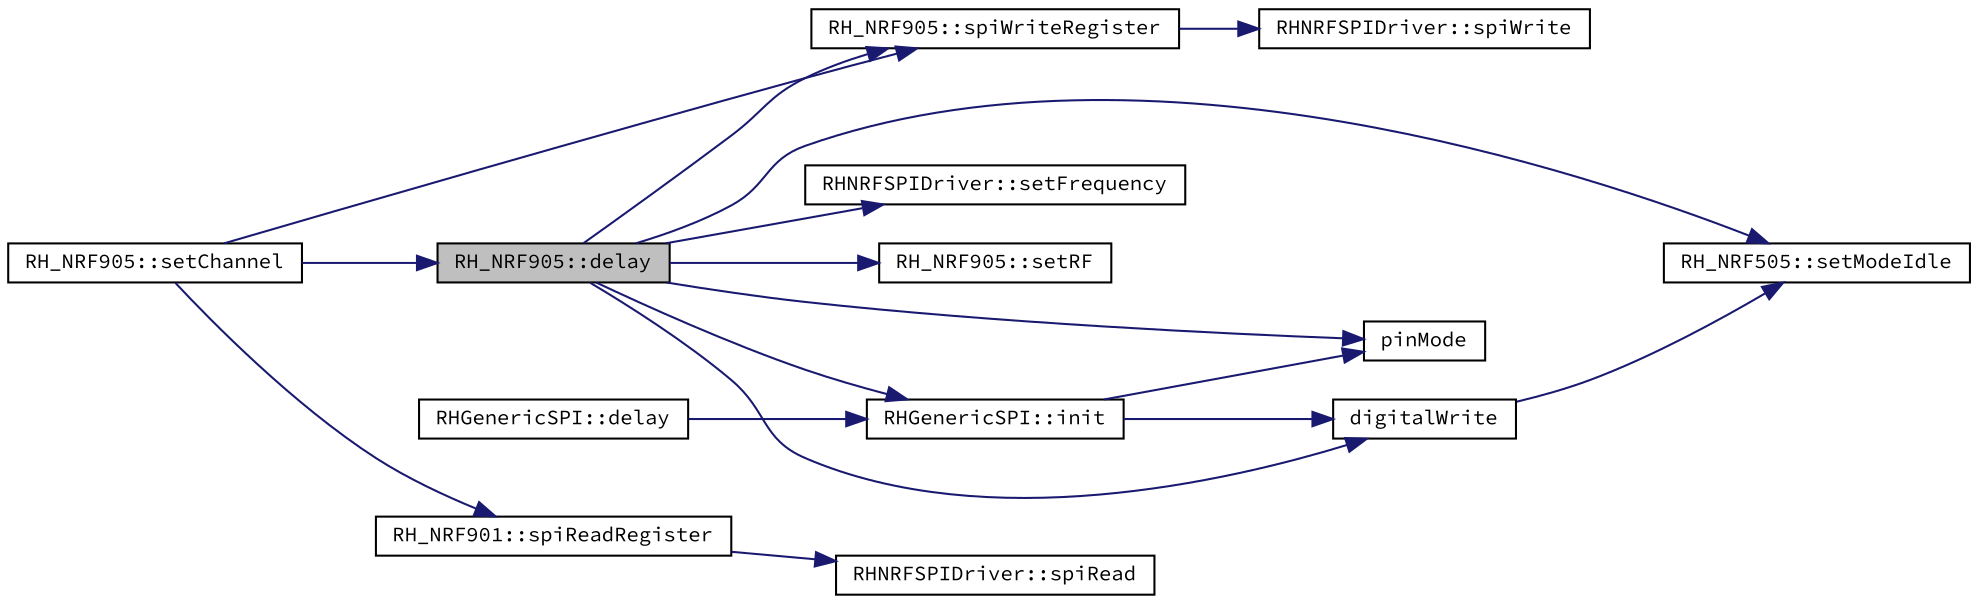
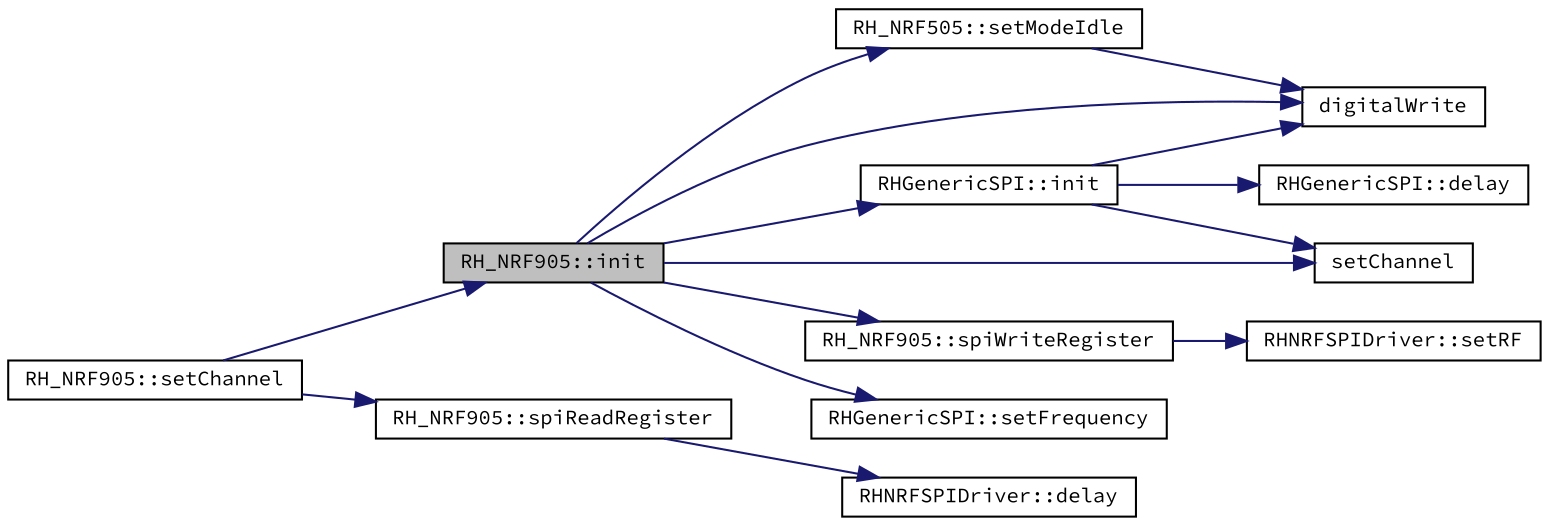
node "RHNRFSPIDriver::spiWrite": label "RHNRFSPIDriver::spiWrite" -> "RHNRFSPIDriver::setRF"
edge "RH_NRF905::setChannel" -> "RH_NRF905::spiWriteRegister": removed
node "RHNRFSPIDriver::setFrequency": label "RHNRFSPIDriver::setFrequency" -> "RHGenericSPI::setFrequency"
node "RH_NRF905::delay": label "RH_NRF905::delay" -> "RH_NRF905::init"
node "RH_NRF905::setRF": removed
node "pinMode": label "pinMode" -> "setChannel"
edge "digitalWrite" -> "RH_NRF505::setModeIdle": reversed
edge "RHGenericSPI::delay" -> "RHGenericSPI::init": reversed
node "RH_NRF901::spiReadRegister": label "RH_NRF901::spiReadRegister" -> "RH_NRF905::spiReadRegister"
node "RHNRFSPIDriver::spiRead": label "RHNRFSPIDriver::spiRead" -> "RHNRFSPIDriver::delay"
